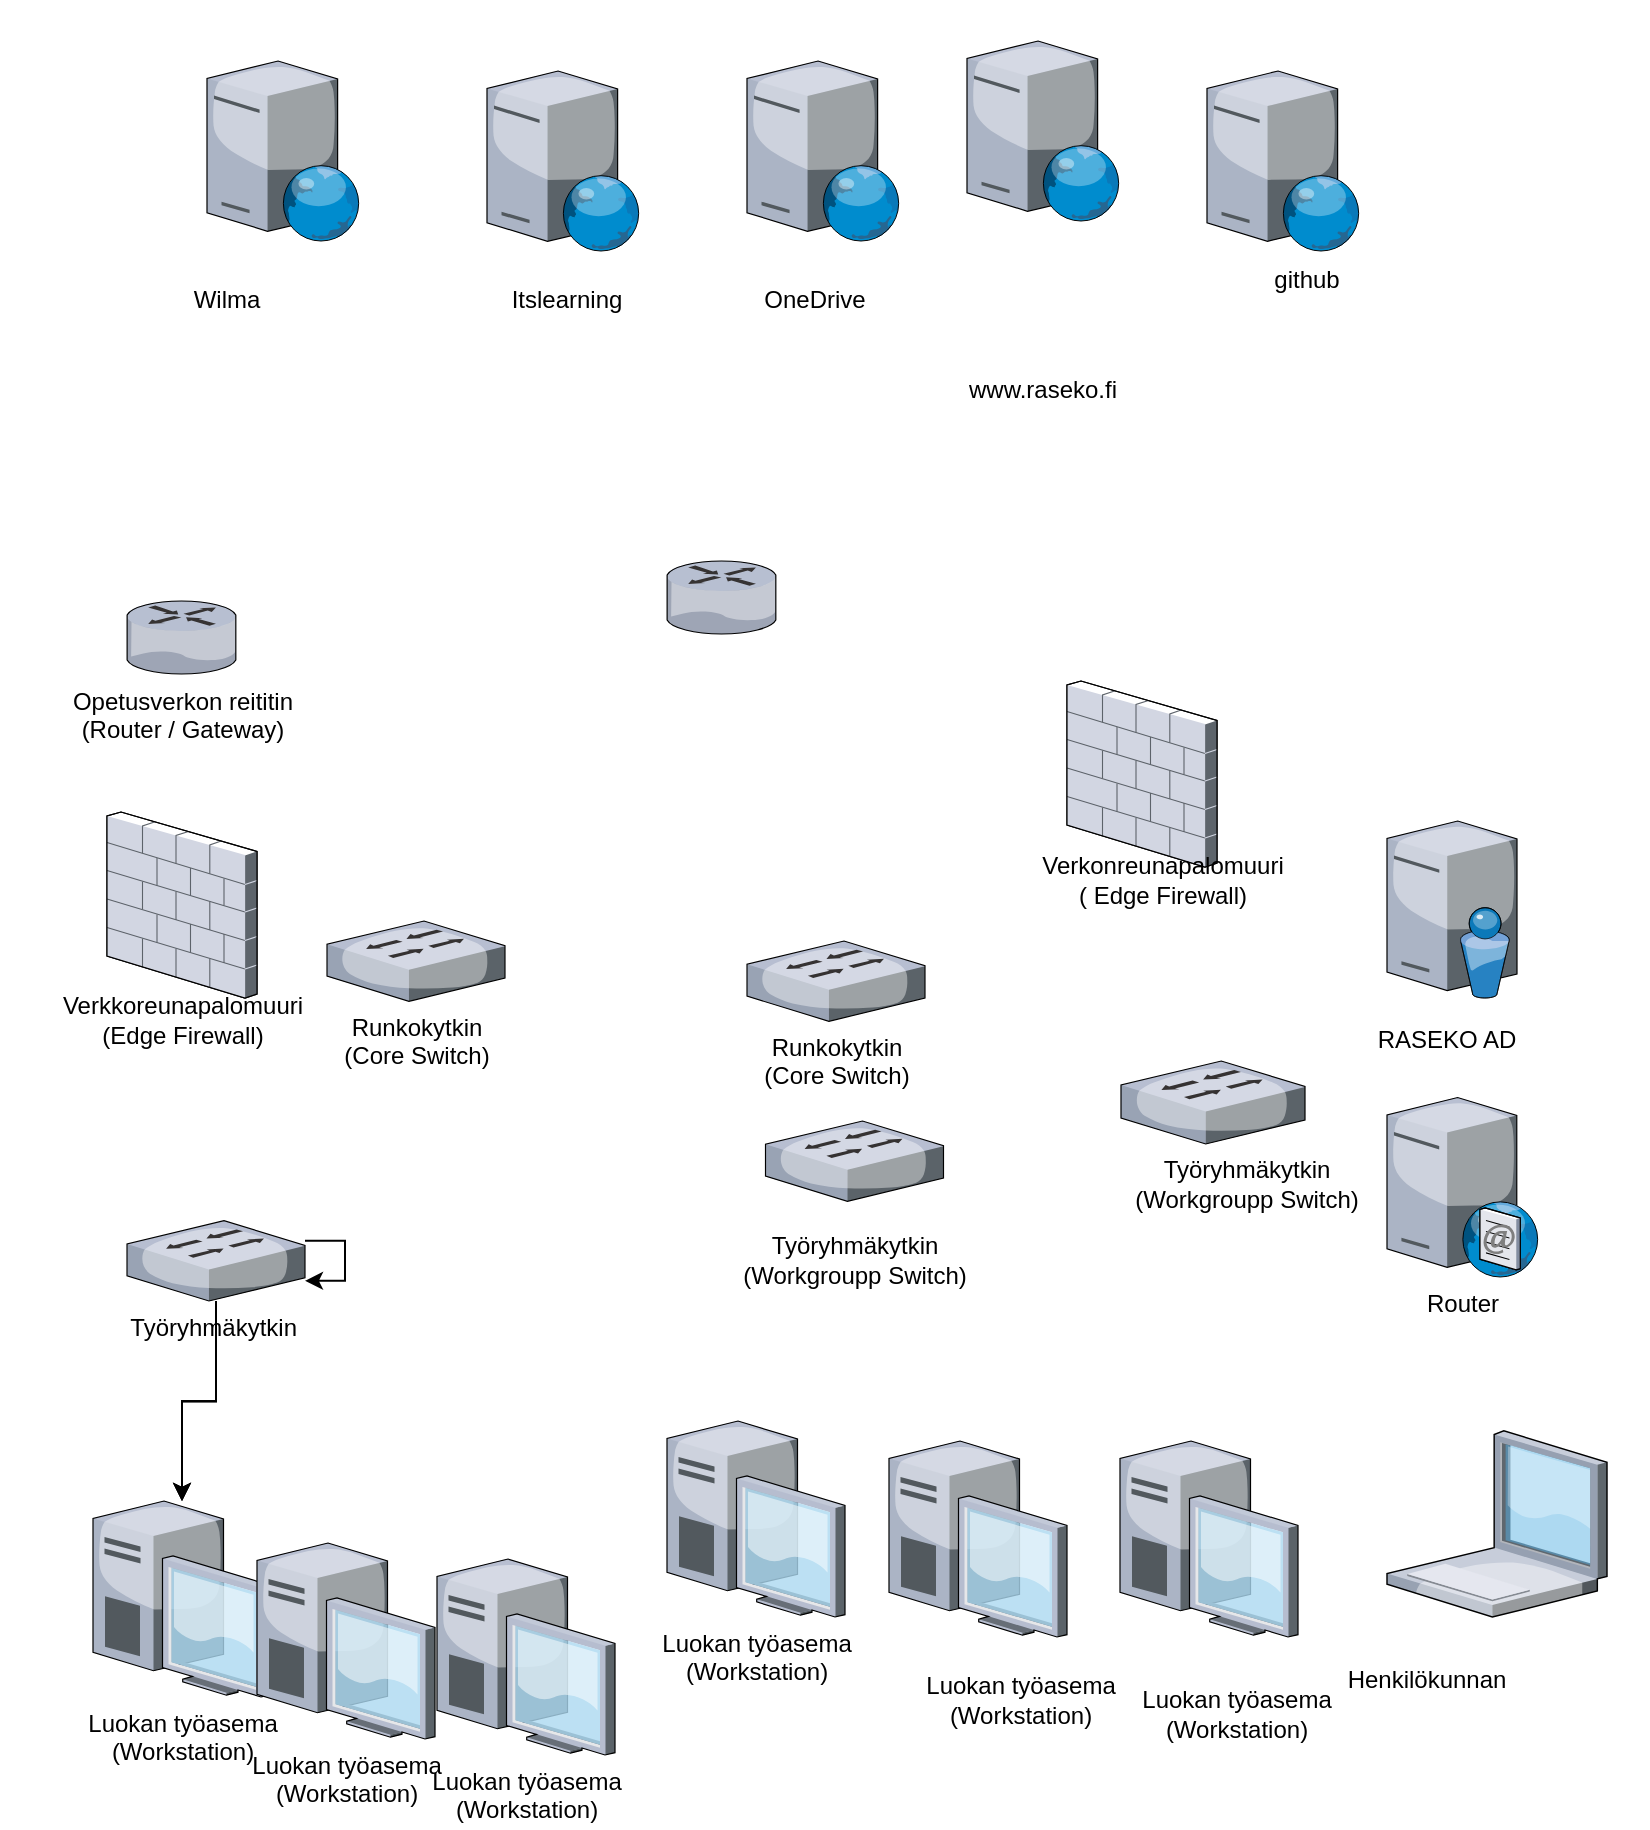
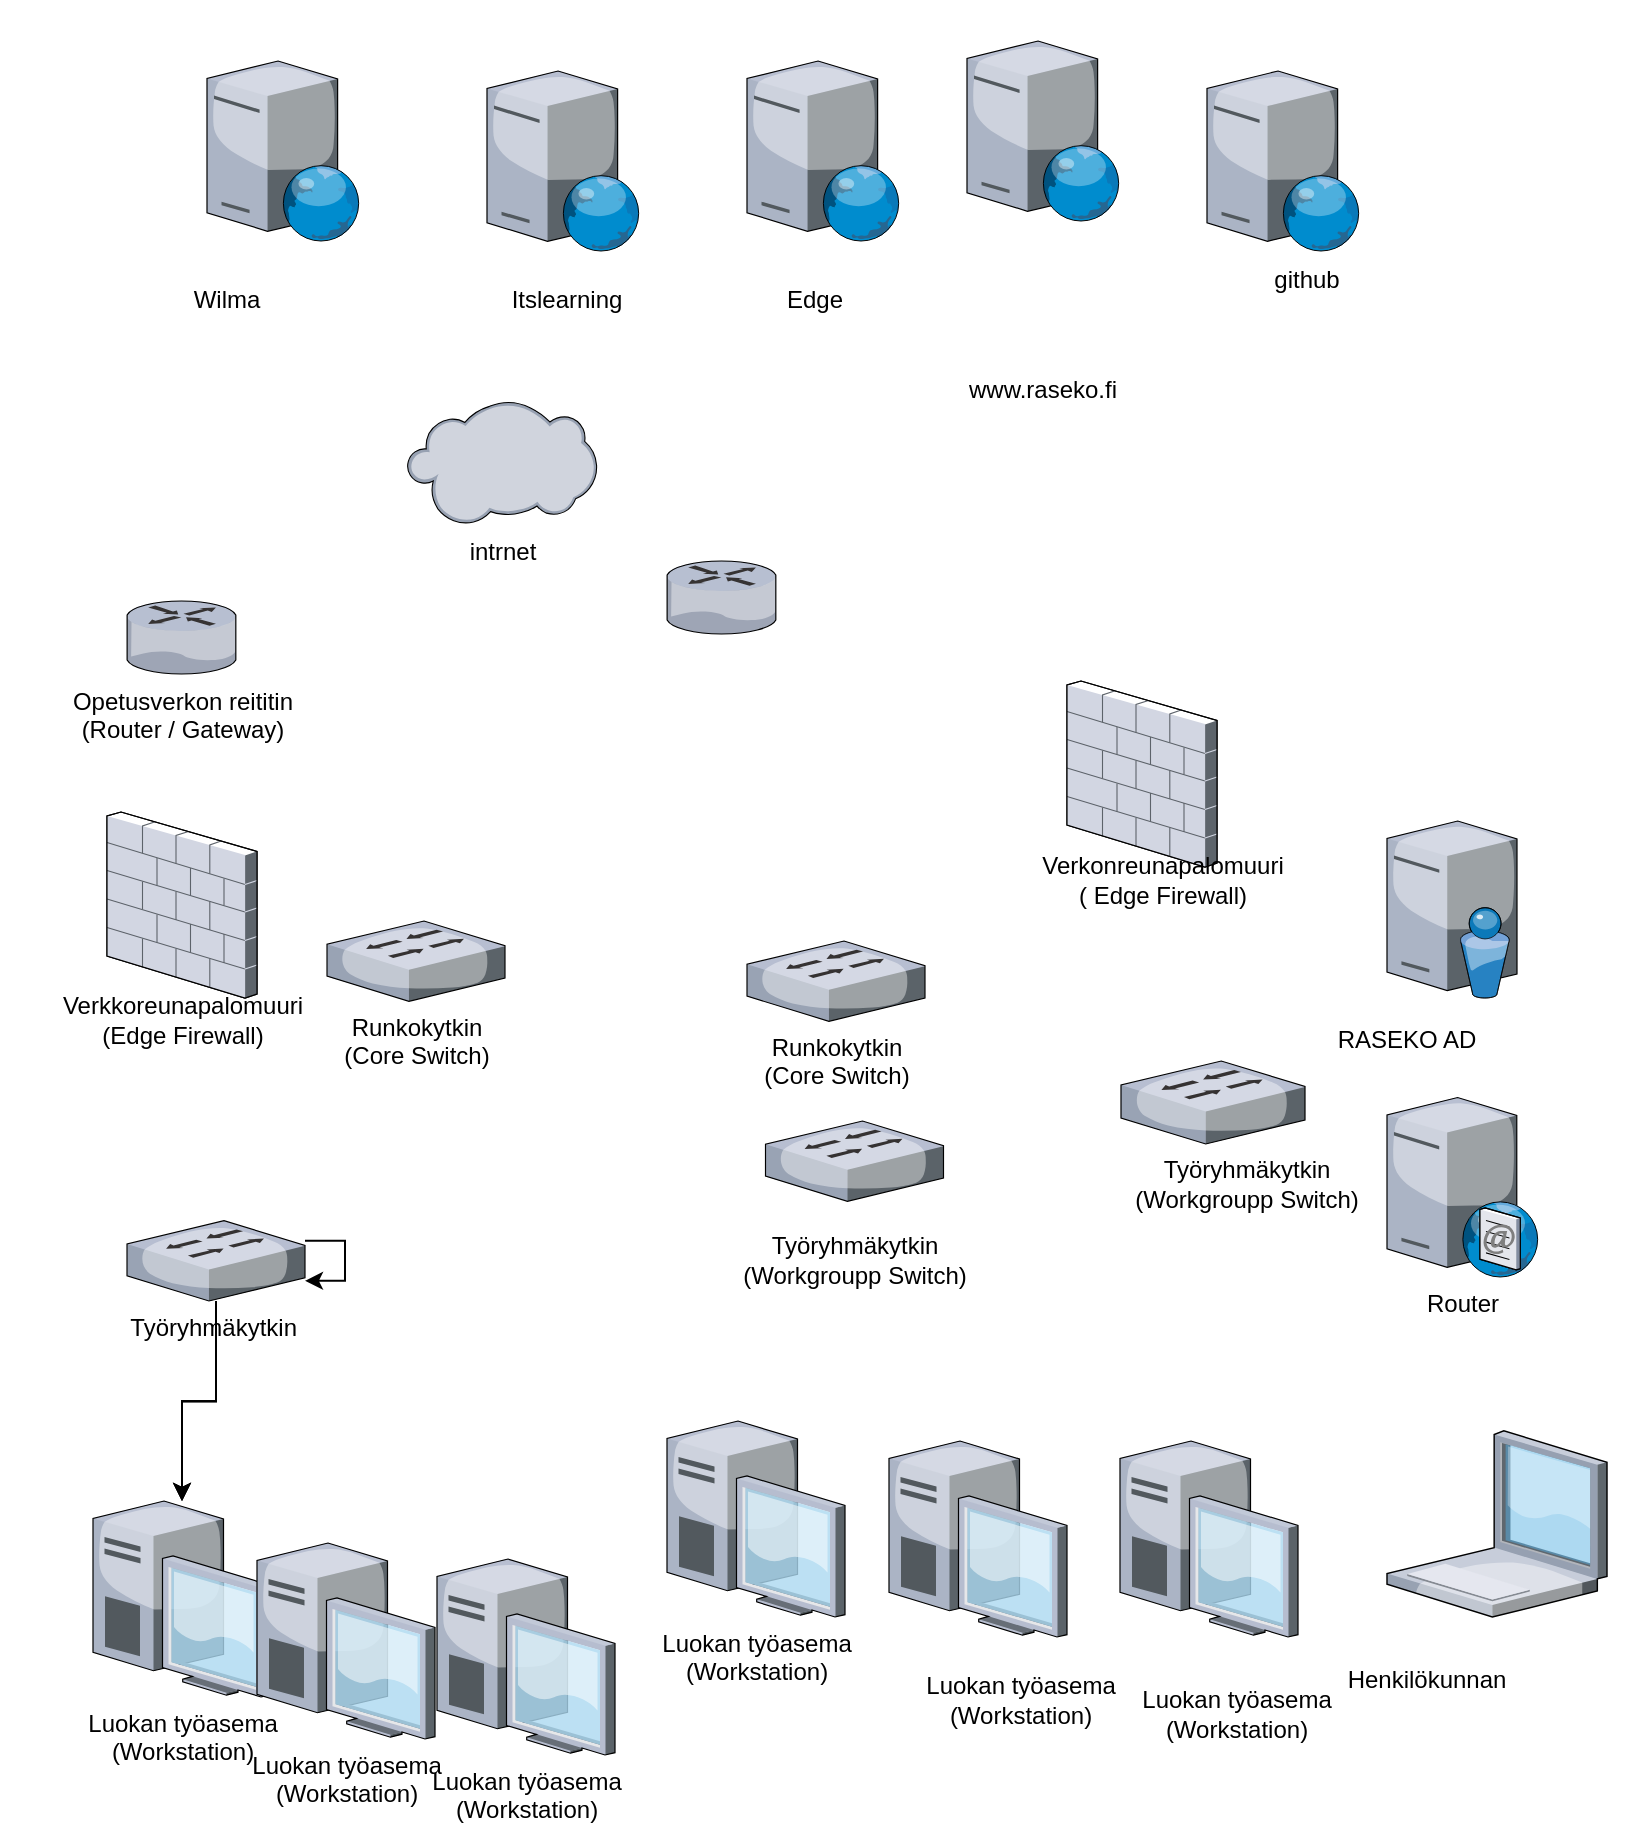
node "OneDrive": label "OneDrive" -> "Edge"
node "intrnet": added
node "RASEKO AD": moved (1447, 1041) -> (1407, 1041)
